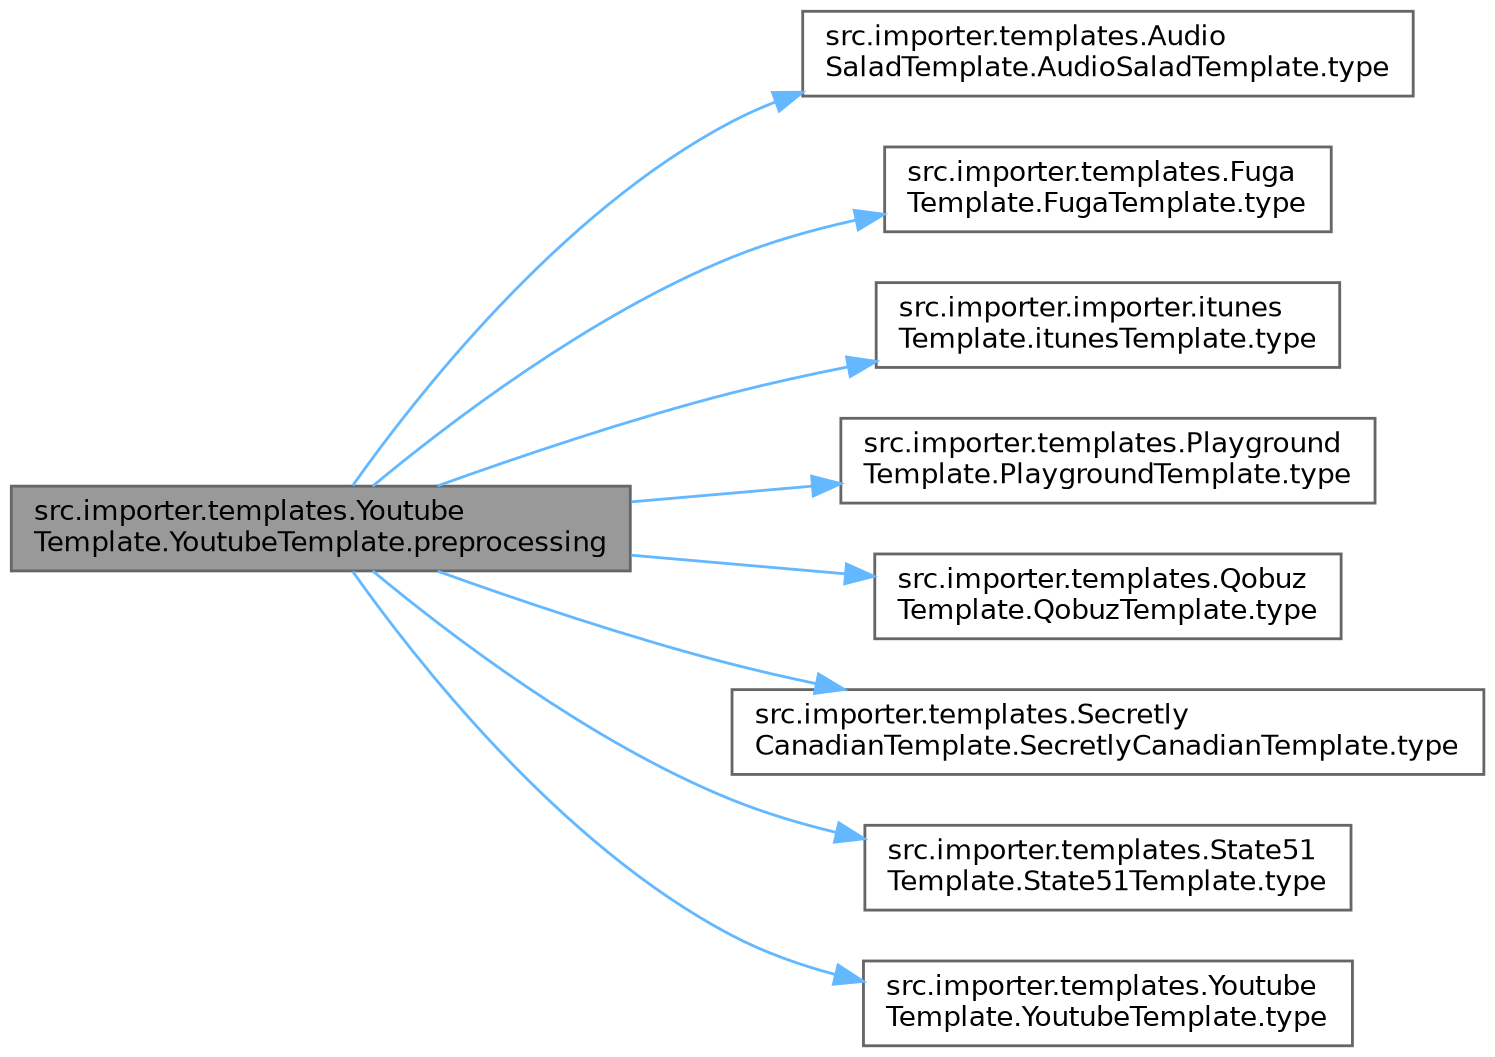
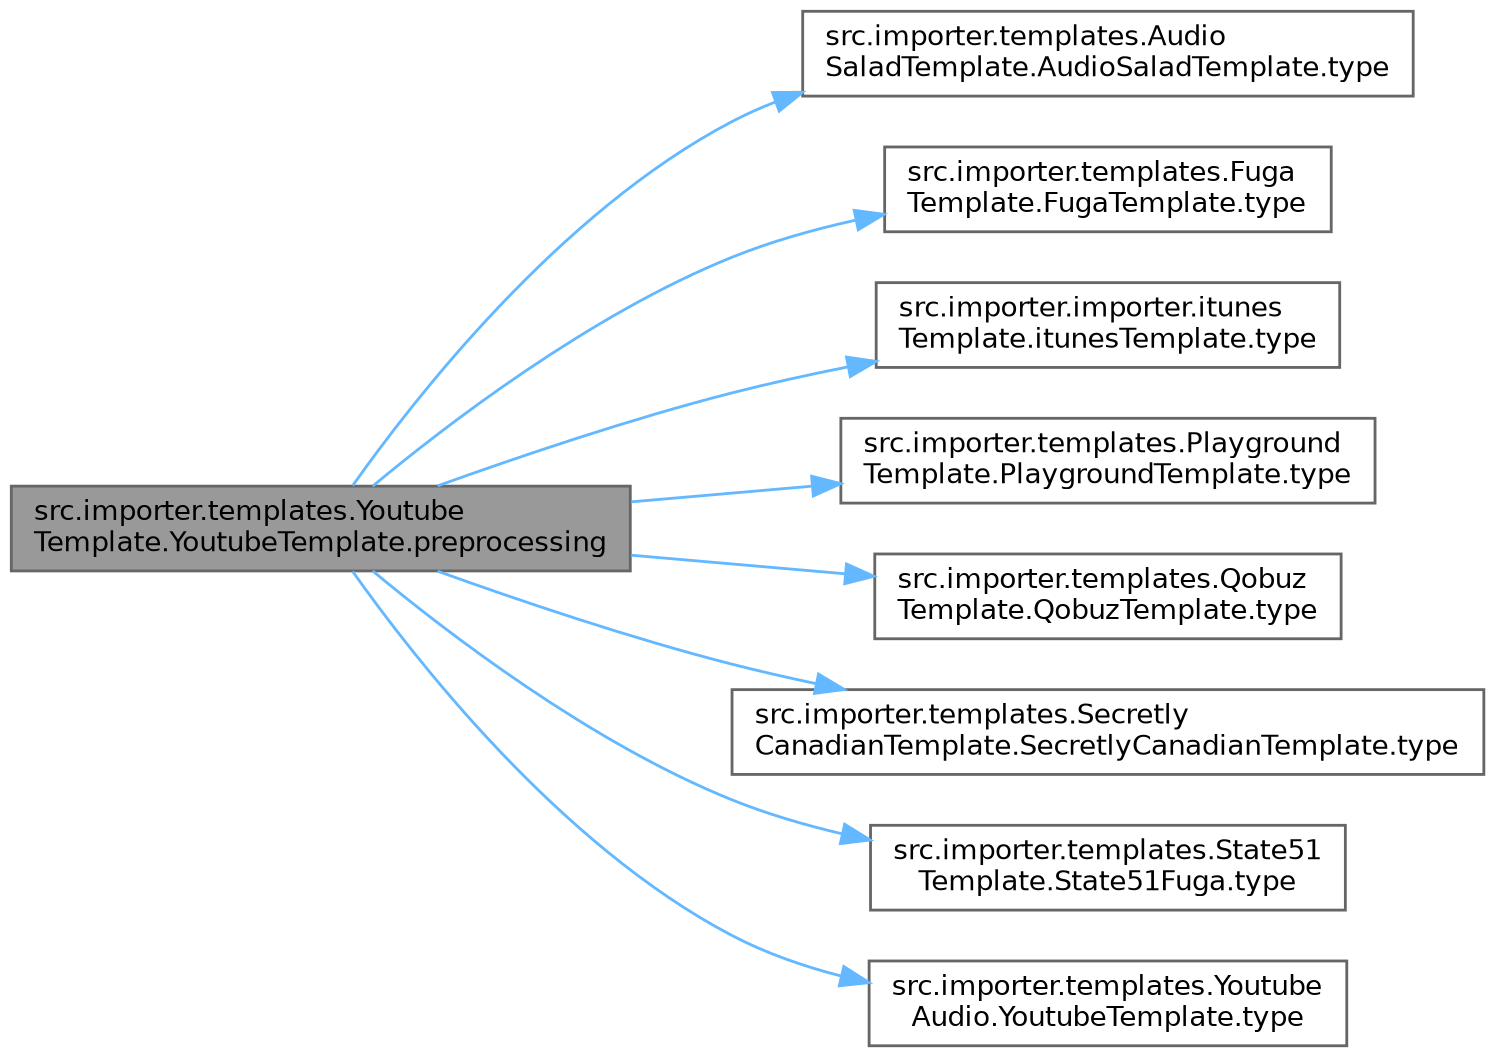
node "src.importer.templates.State51 Template.State51Template.type": label "src.importer.templates.State51 Template.State51Template.type" -> "src.importer.templates.State51 Template.State51Fuga.type"
node "src.importer.templates.Youtube Template.YoutubeTemplate.type": label "src.importer.templates.Youtube Template.YoutubeTemplate.type" -> "src.importer.templates.Youtube Audio.YoutubeTemplate.type"
